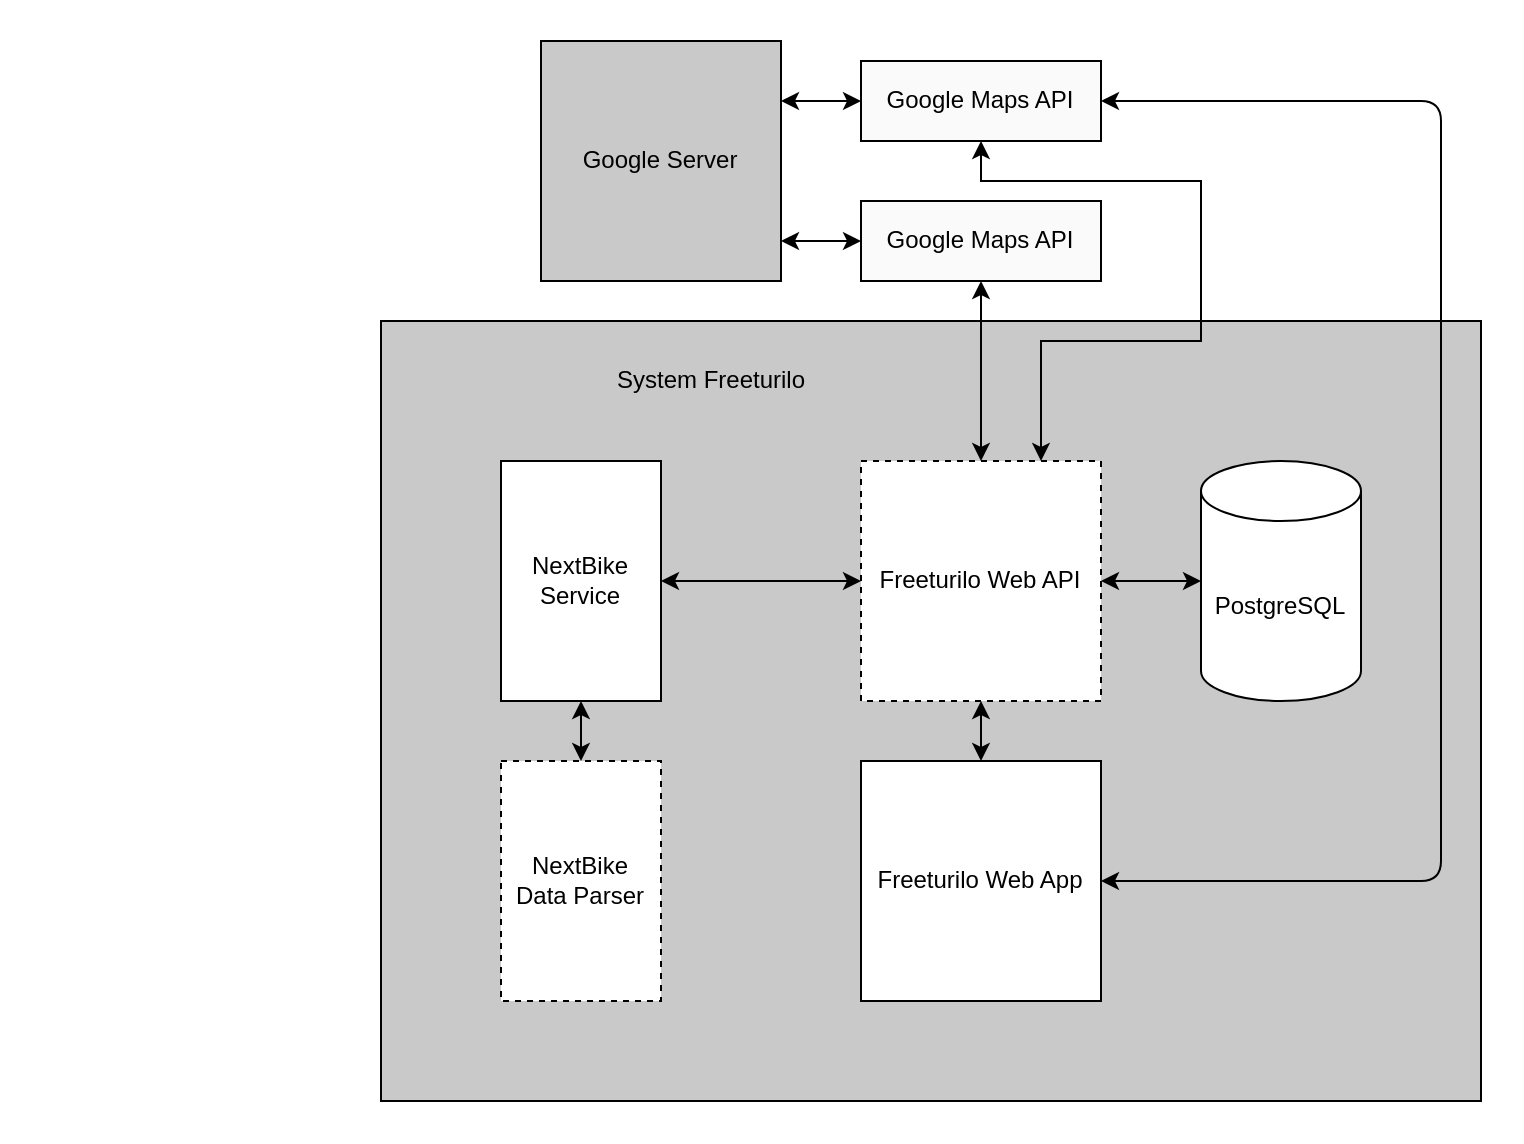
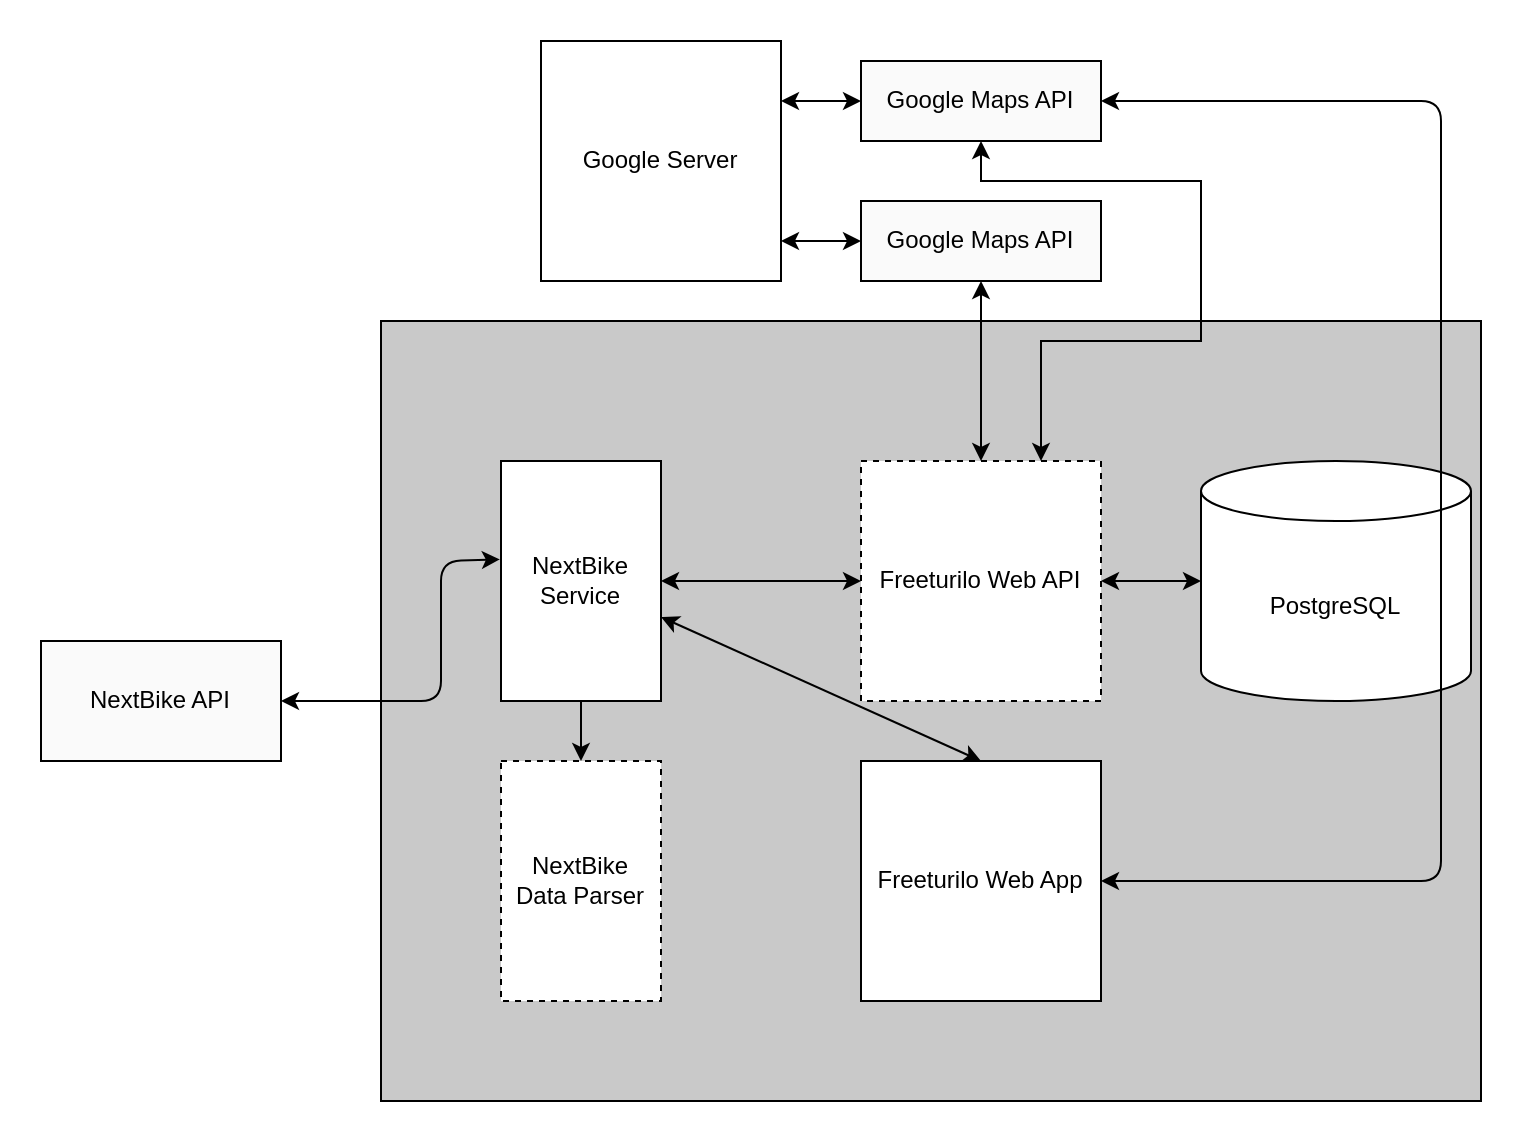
node "Google Server": fillcolor #c9c9c9 -> #ffffff
node "System Freeturilo": removed
node "PostgreSQL": size 160x240 -> 270x240
edge "NextBike Service" -- "NextBike API": added
node "NextBike API": added
edge "NextBike Service" -- "NextBike Data Parser": arrowhead classic -> none
edge "Freeturilo Web API" -- "Freeturilo Web App": now "NextBike Service" -- "Freeturilo Web App"
